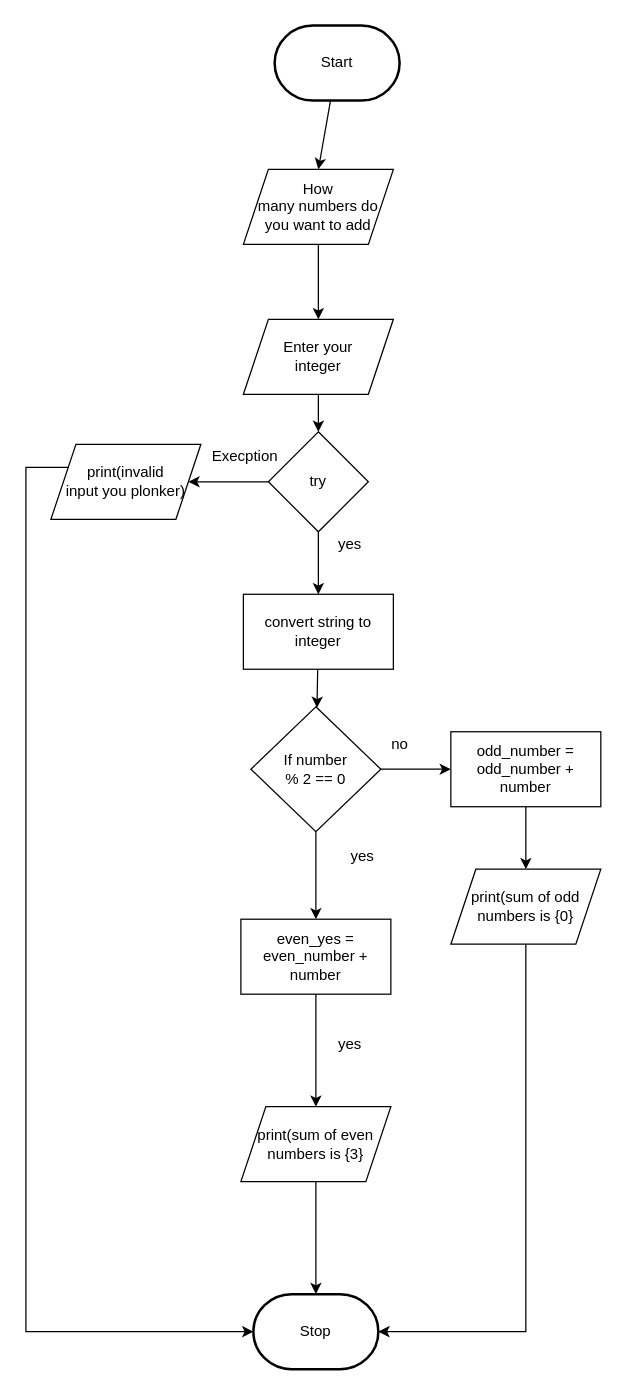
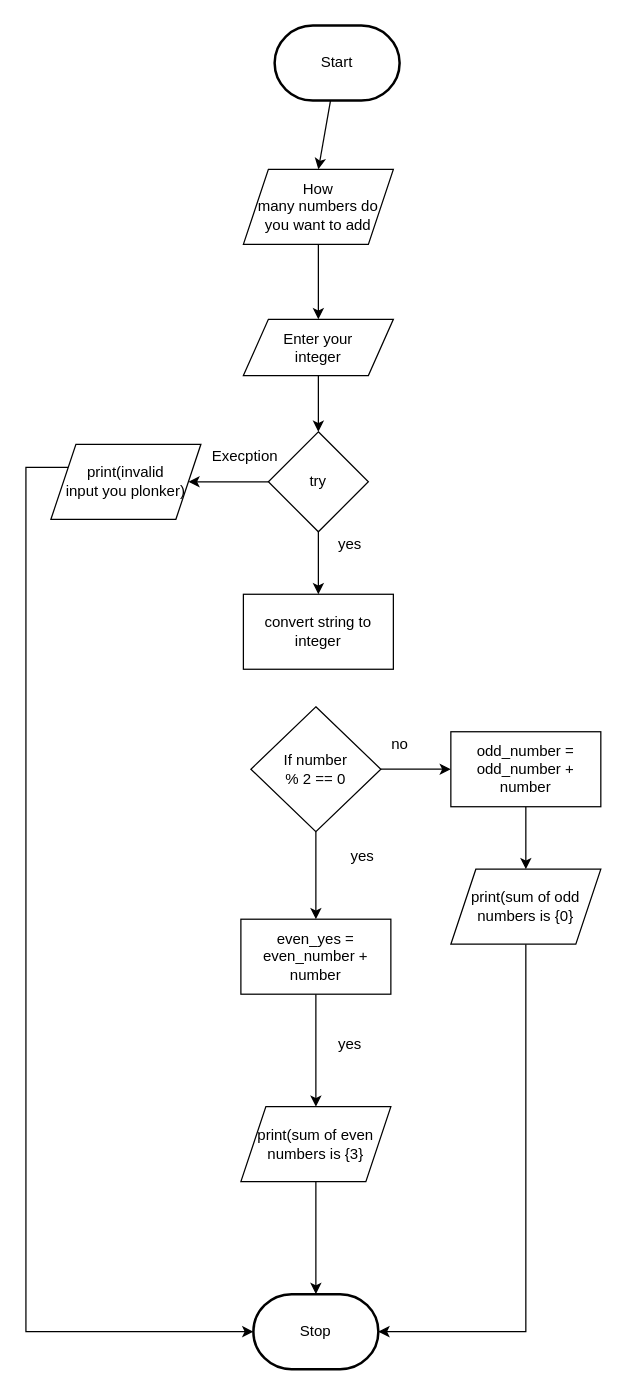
node "Enter your integer": size 150x75 -> 150x56
edge "convert string to integer" -> "If number % 2 == 0": removed
